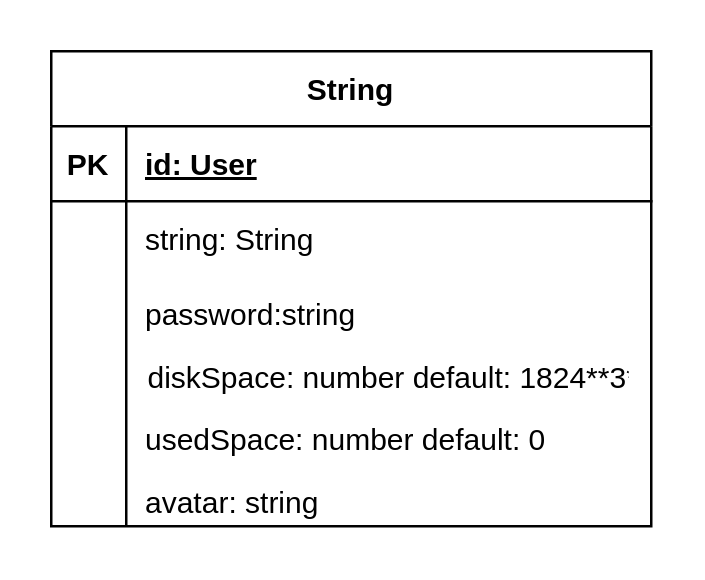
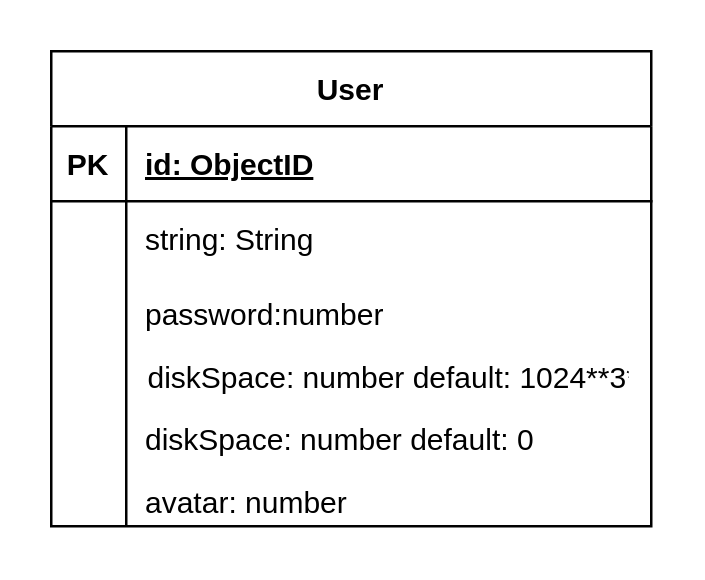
node "String": label "String" -> "User"
node "id: User": label "id: User" -> "id: ObjectID"
node "password:string": label "password:string" -> "password:number"
node "diskSpace: number default: 1824**3*10*": label "diskSpace: number default: 1824**3*10*" -> "diskSpace: number default: 1024**3*10*"
node "usedSpace: number default: 0": label "usedSpace: number default: 0" -> "diskSpace: number default: 0"
node "avatar: string": label "avatar: string" -> "avatar: number"
